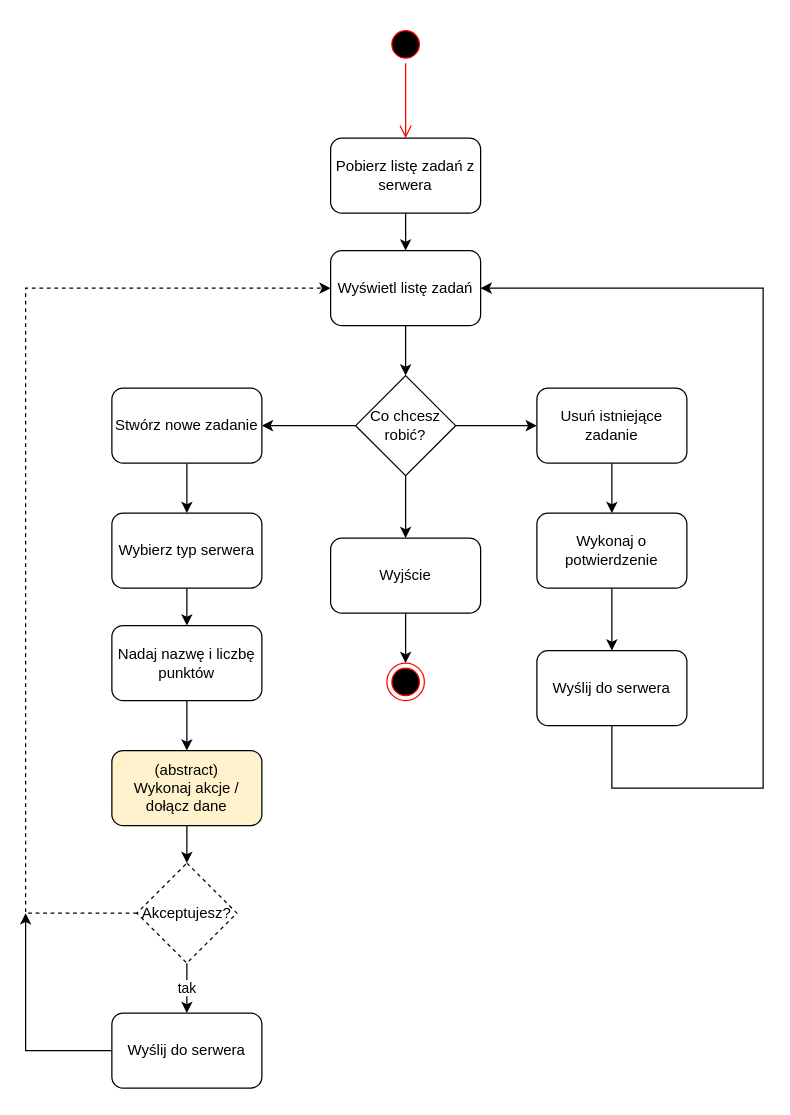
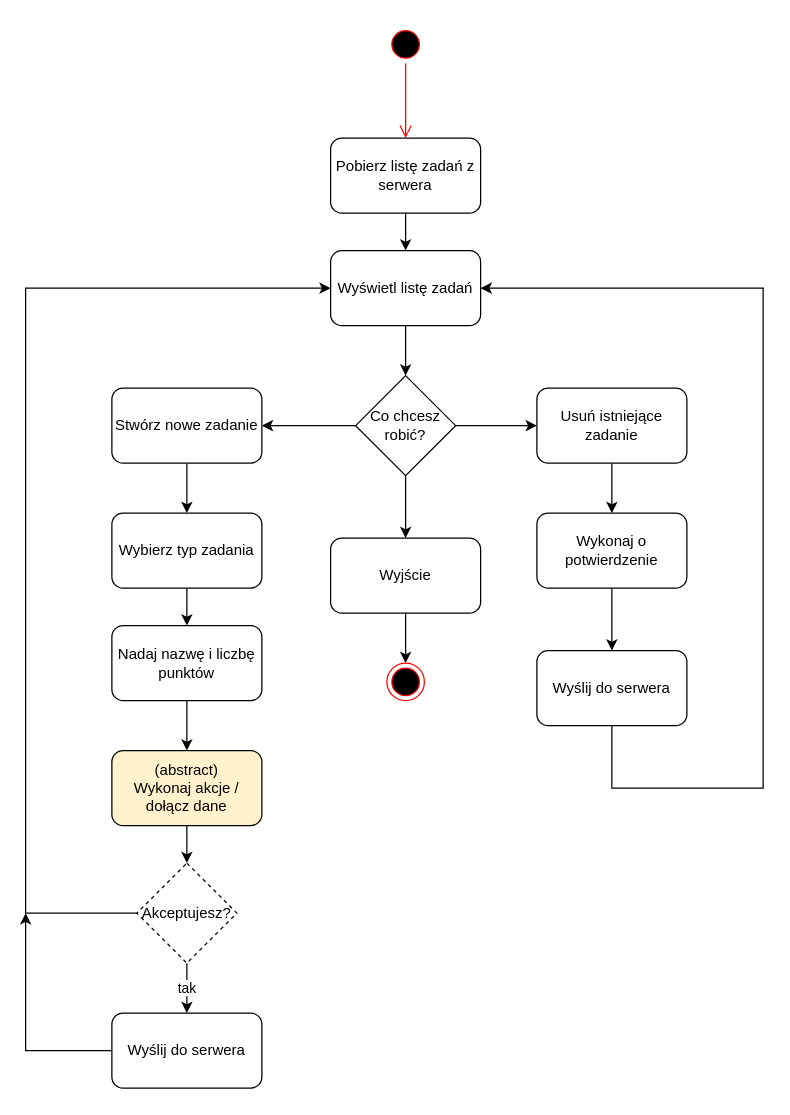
edge "Akceptujesz?" -> "Wyświetl listę zadań": style dashed -> solid
node "Wybierz typ serwera": label "Wybierz typ serwera" -> "Wybierz typ zadania"
